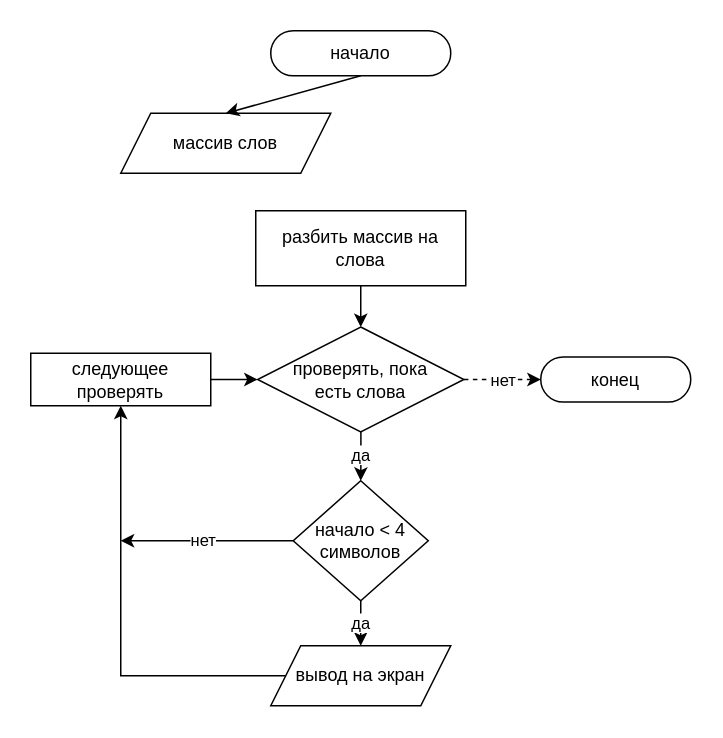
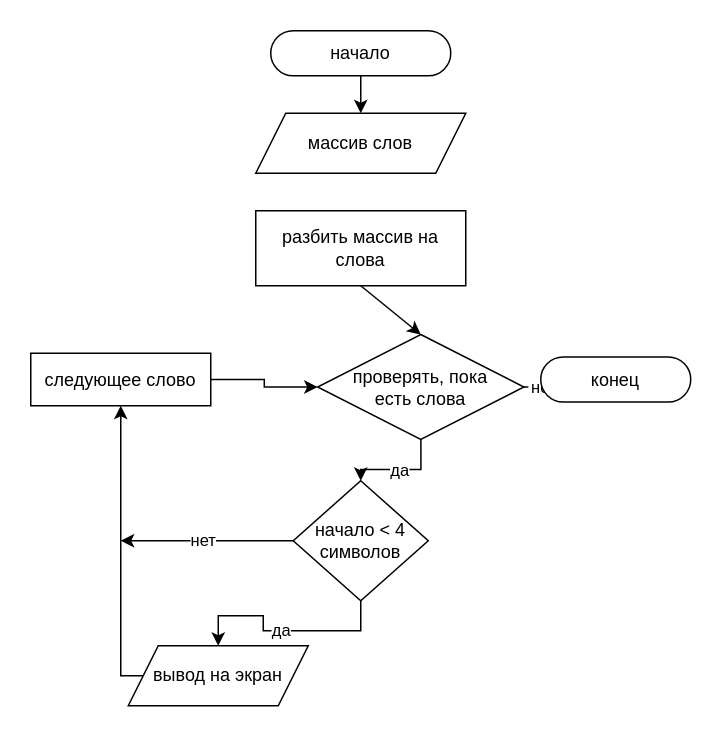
node "массив слов": moved (226, 143) -> (361, 143)
node "следующее проверять": label "следующее проверять" -> "следующее слово"
node "проверять, пока есть слова": moved (361, 380) -> (421, 387)
node "вывод на экран": moved (361, 676) -> (218, 676)
